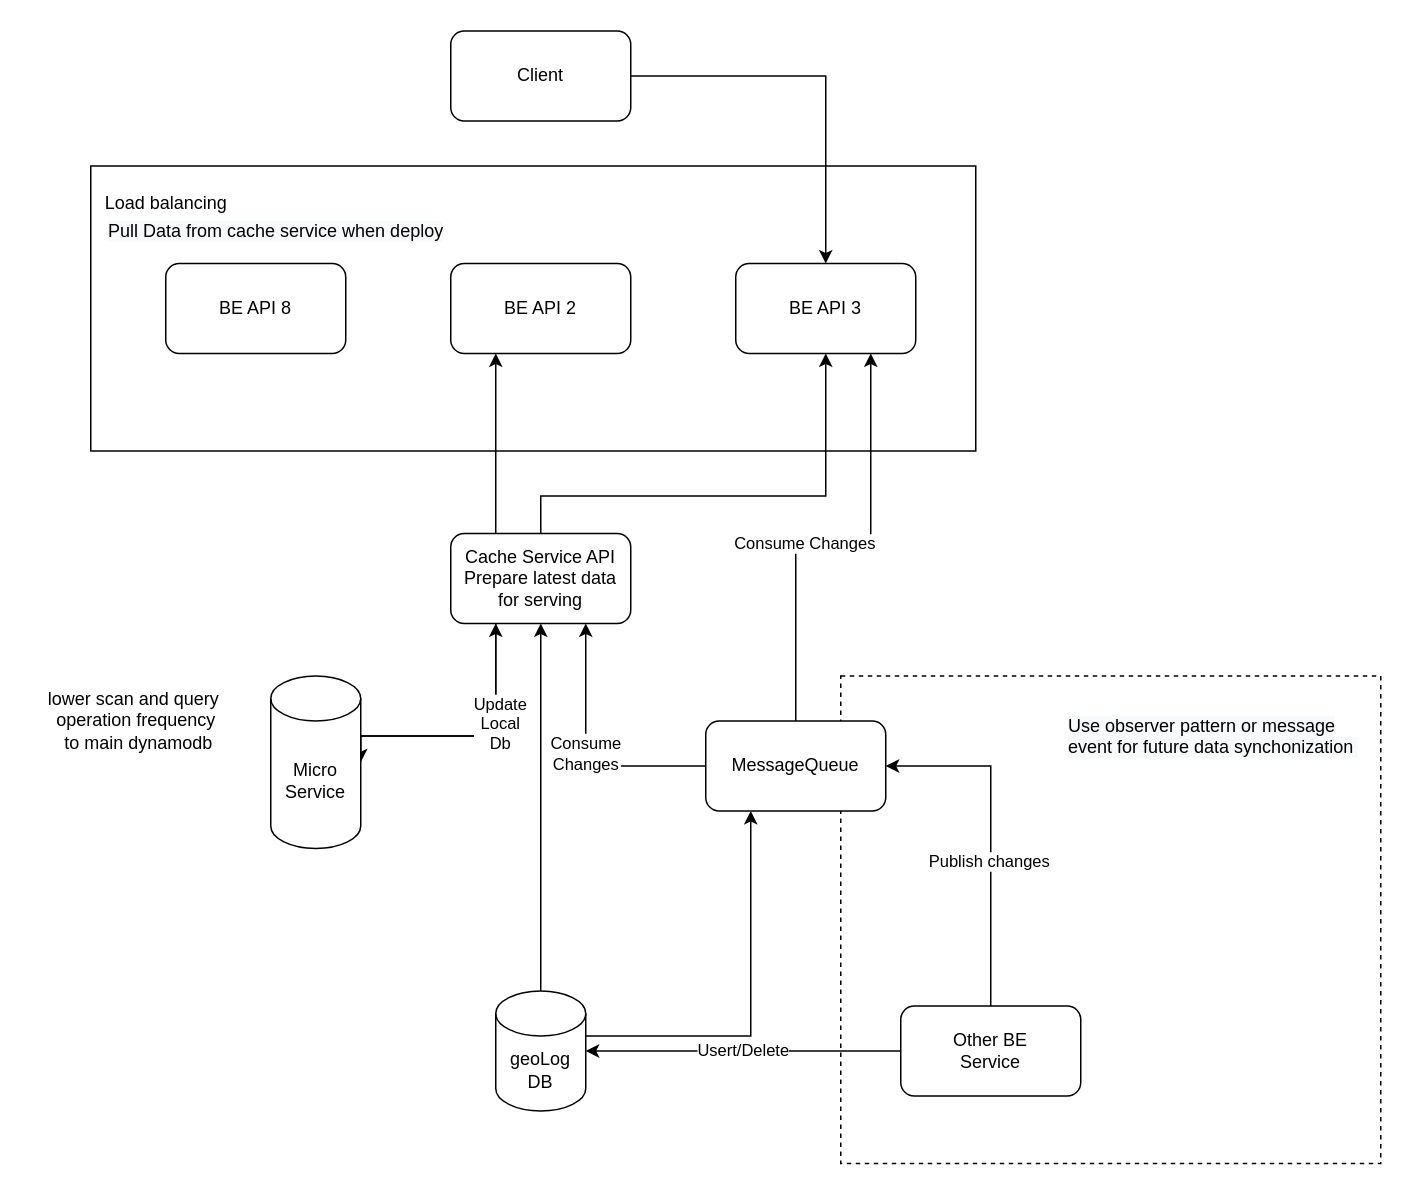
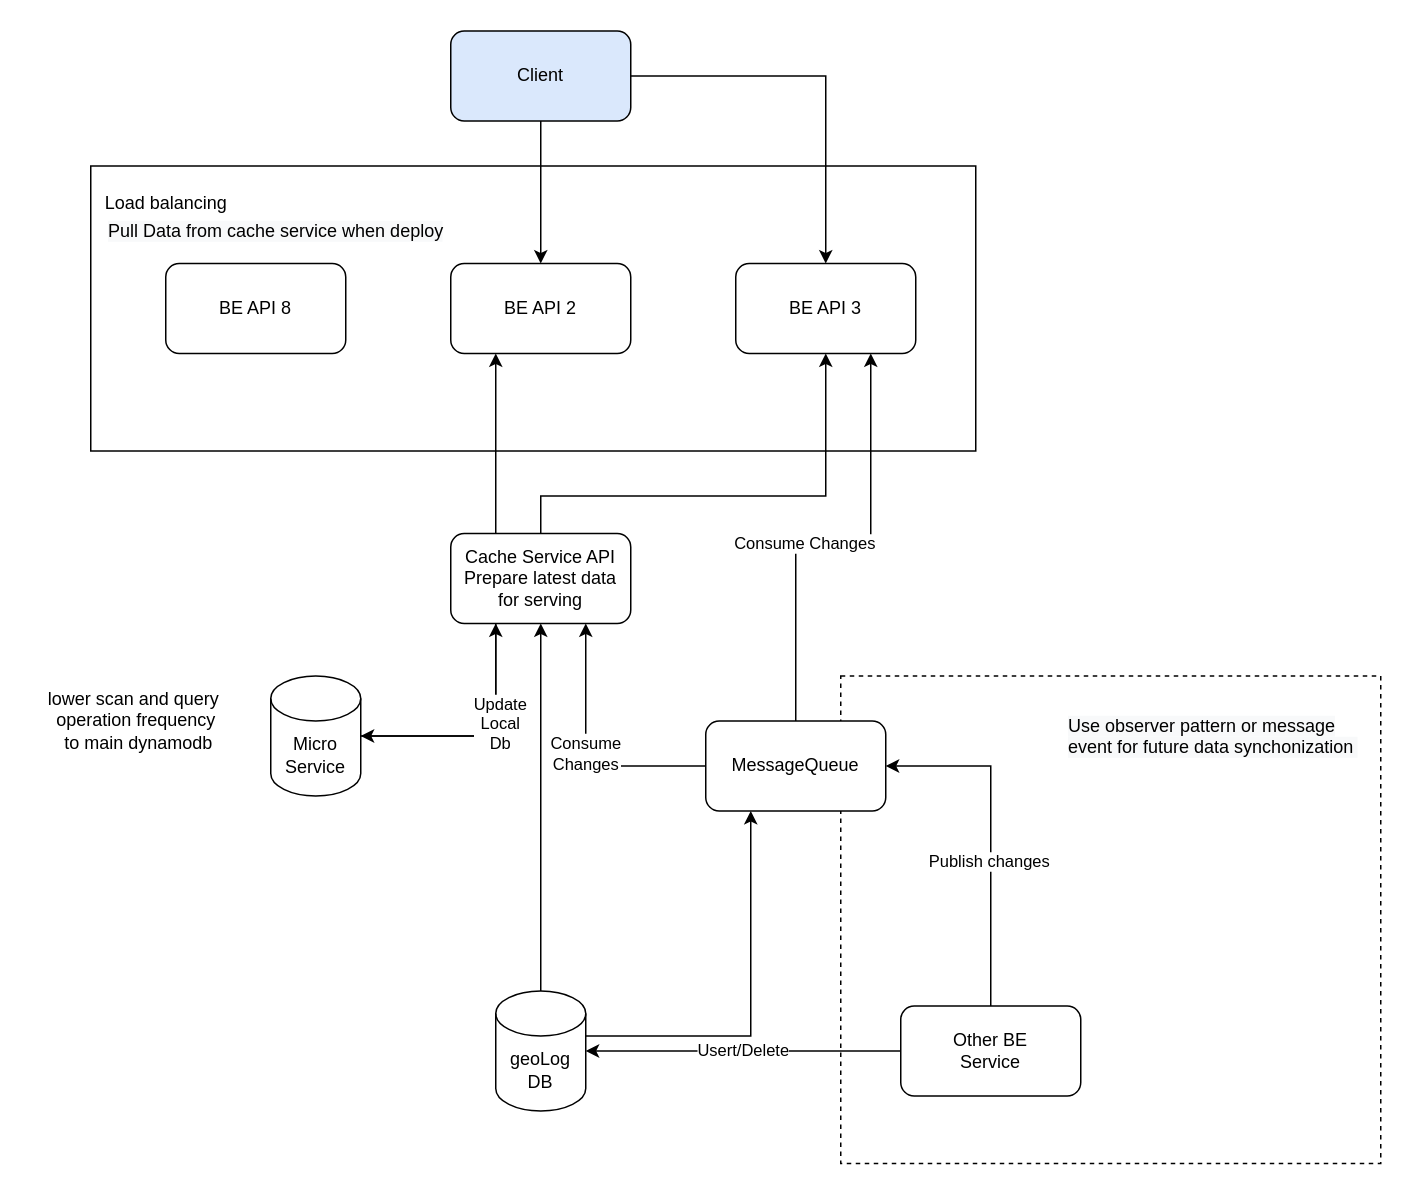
node "Client": fillcolor #ffffff -> #dae8fc
edge "Client" -> "BE API 2": added
node "Micro Service": size 90x173 -> 90x120
